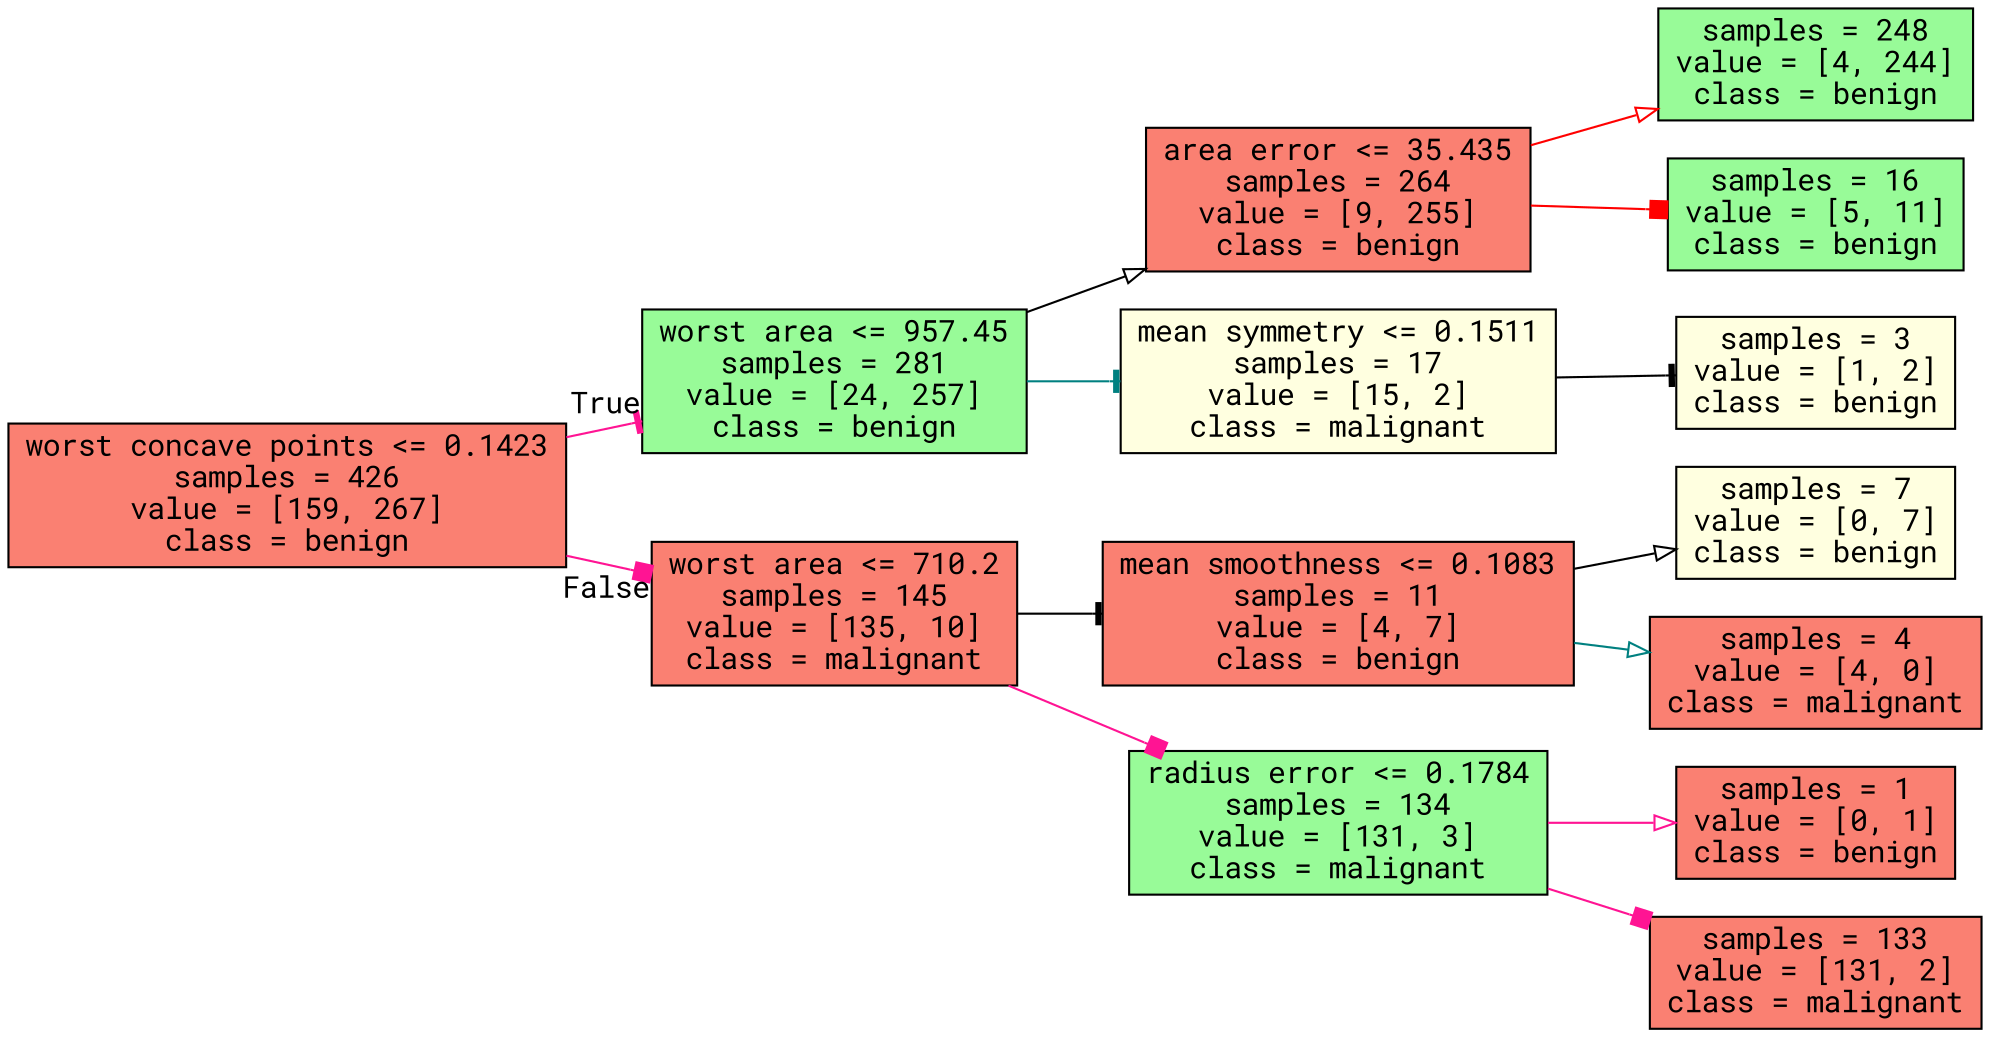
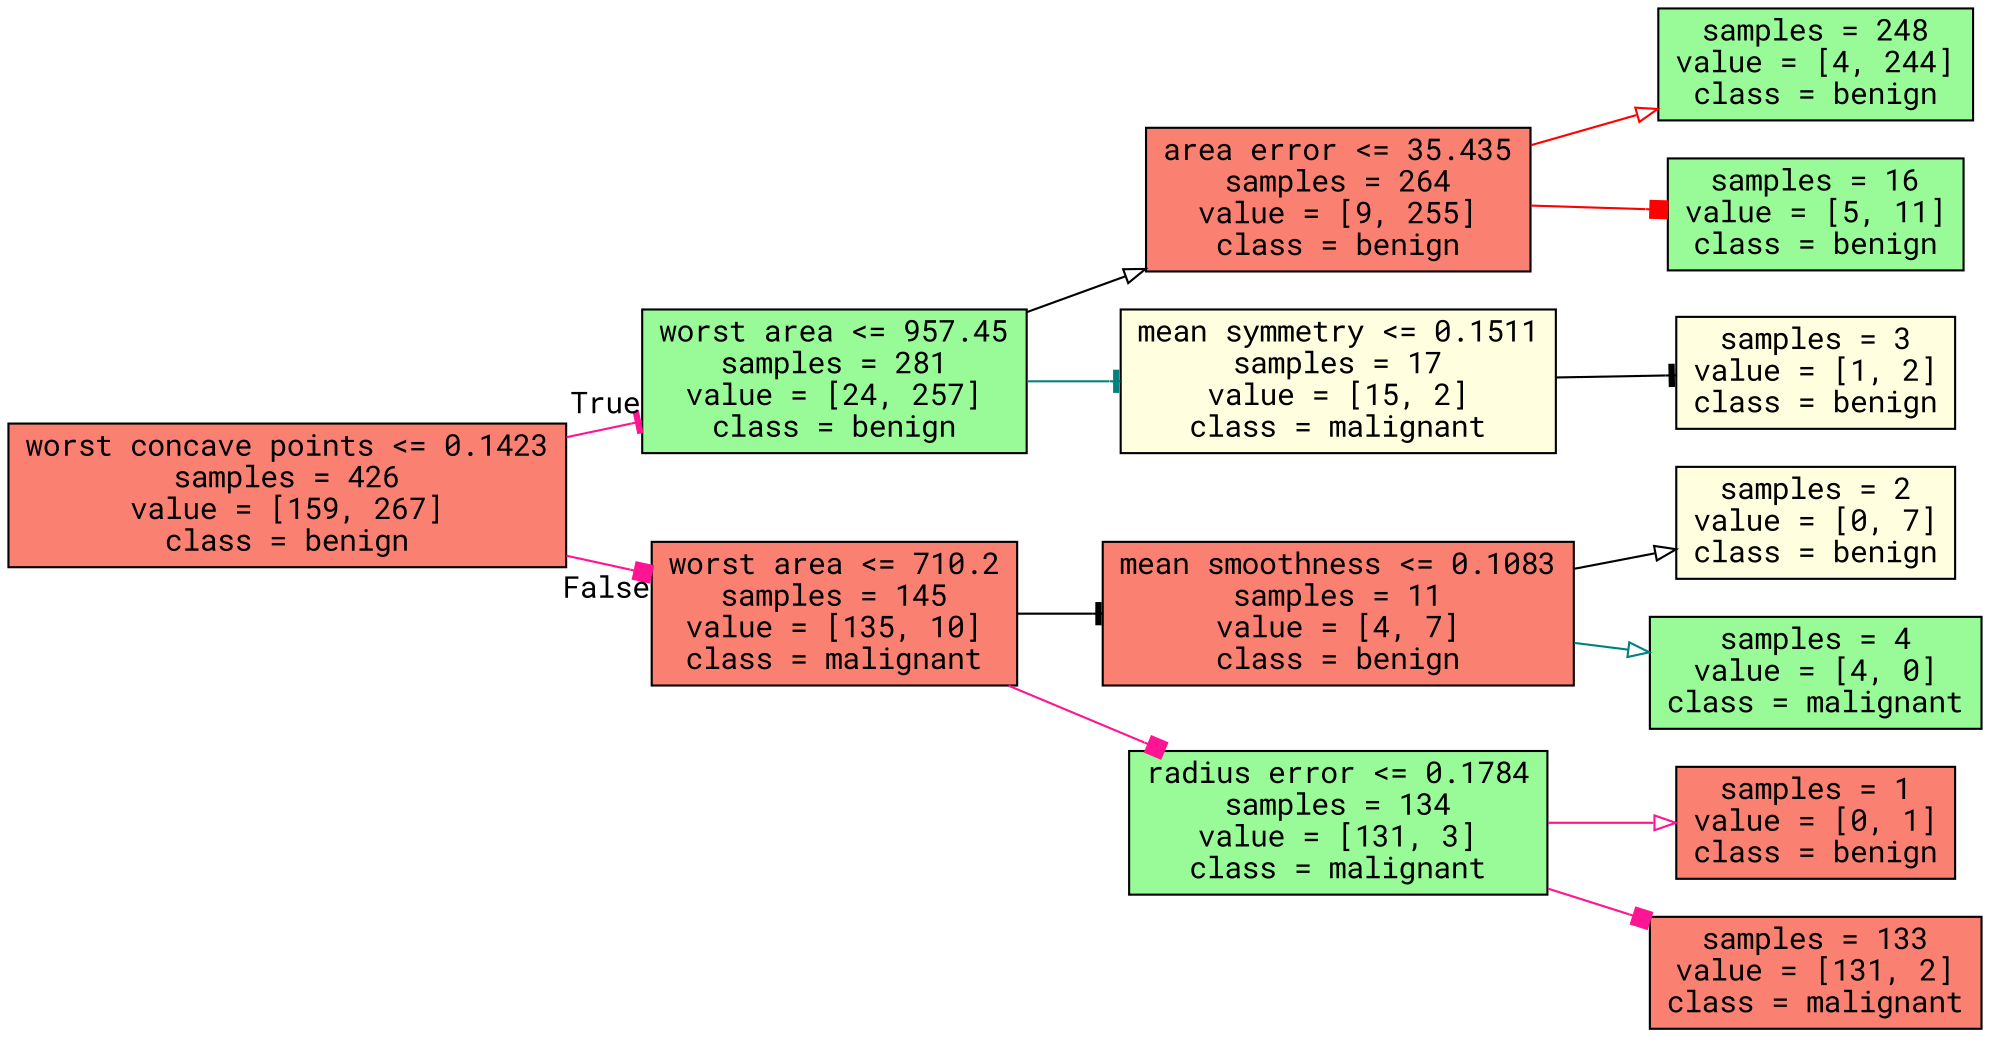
node "samples = 7 value = [0, 7] class = benign": label "samples = 7 value = [0, 7] class = benign" -> "samples = 2 value = [0, 7] class = benign"
node "samples = 4 value = [4, 0] class = malignant": fillcolor salmon -> palegreen
